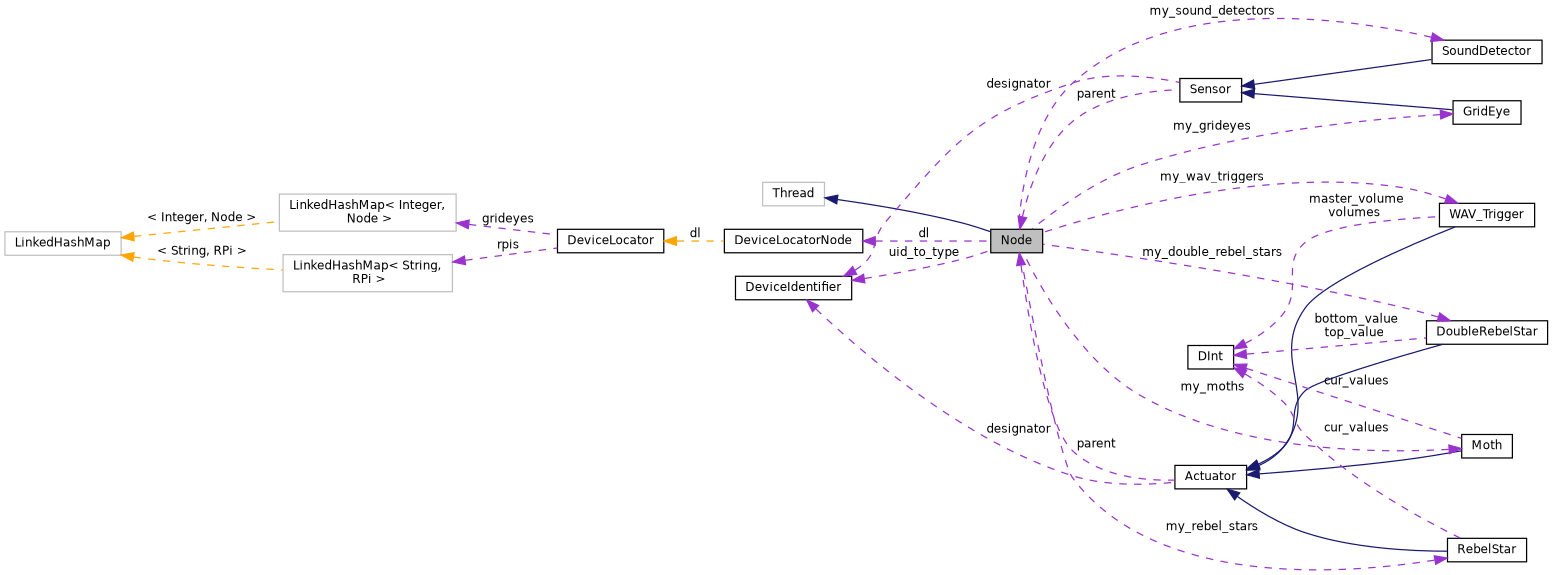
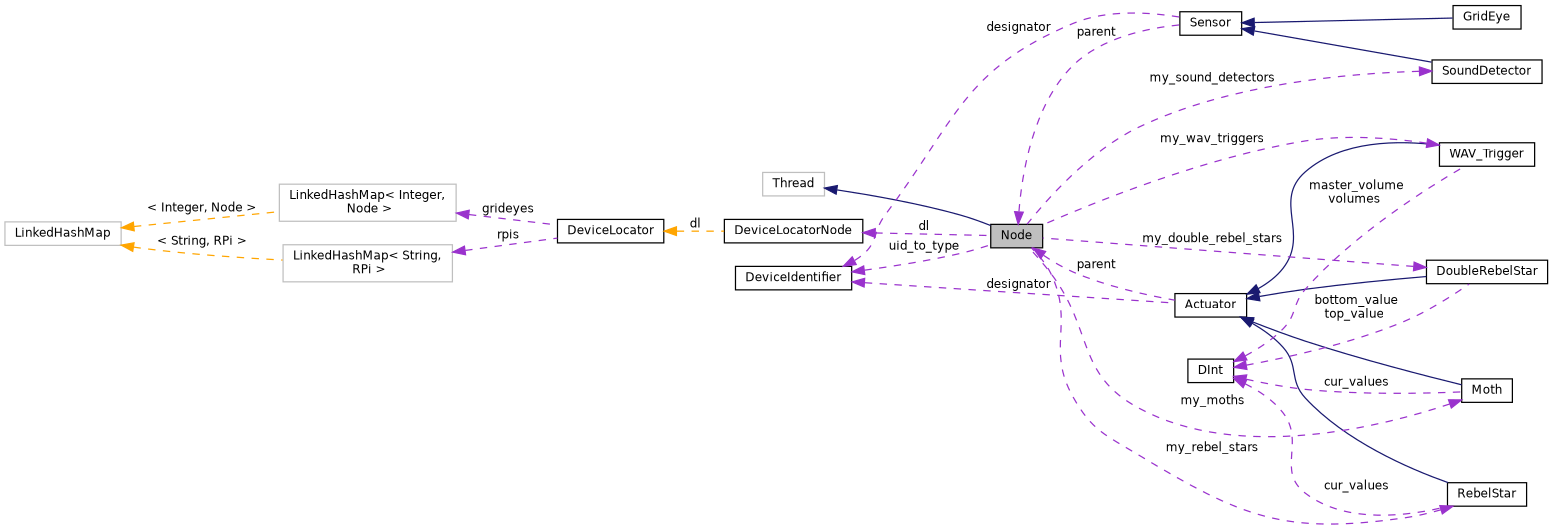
edge "Node" -> "GridEye": removed, label "my_grideyes"
